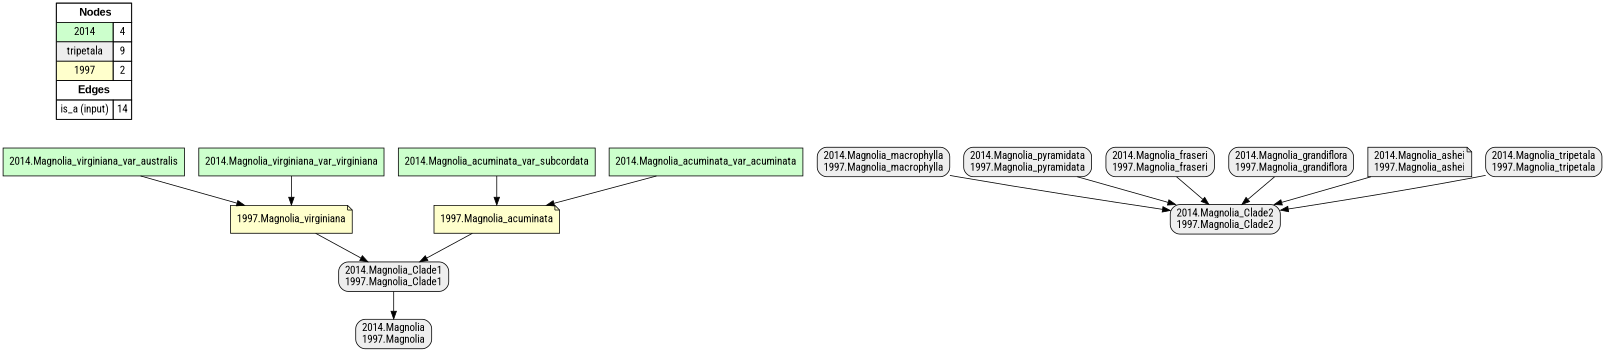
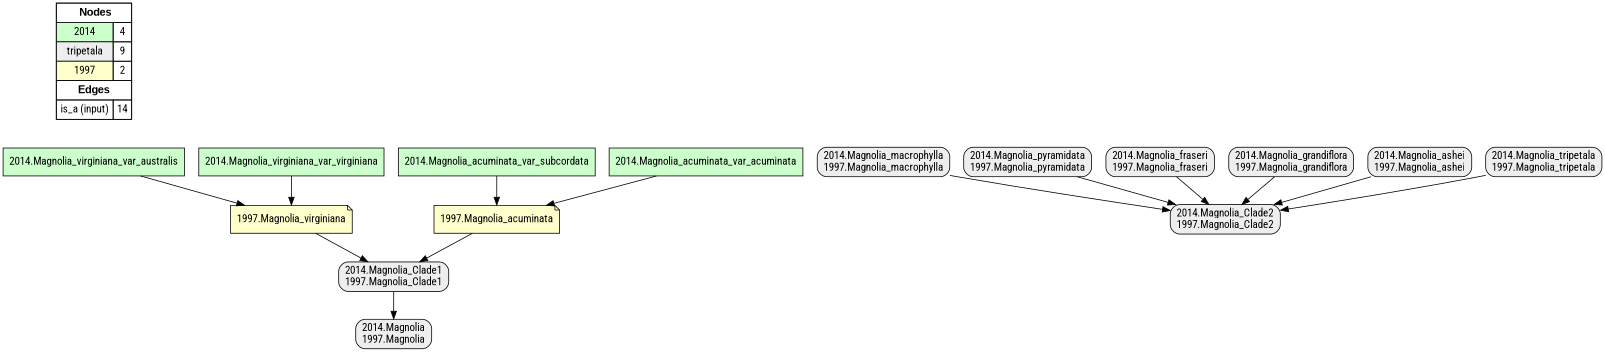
node "2014.Magnolia_ashei 1997.Magnolia_ashei": shape note -> box
